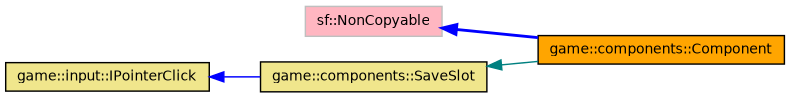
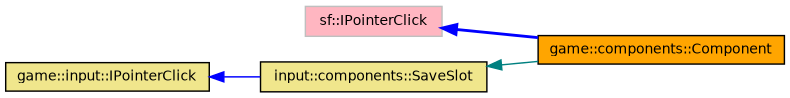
node "sf::NonCopyable": label "sf::NonCopyable" -> "sf::IPointerClick"
node "game::components::SaveSlot": label "game::components::SaveSlot" -> "input::components::SaveSlot"
